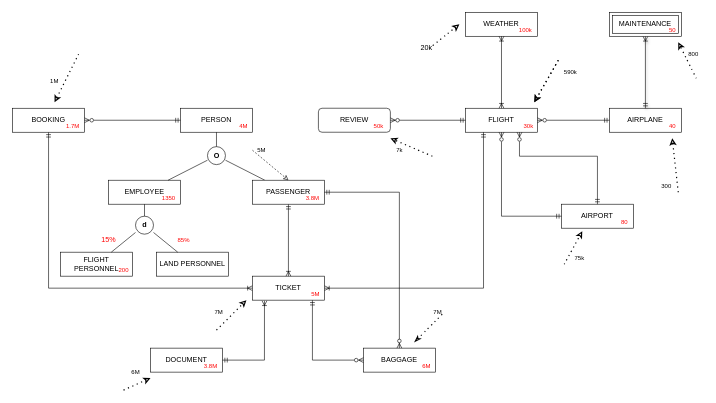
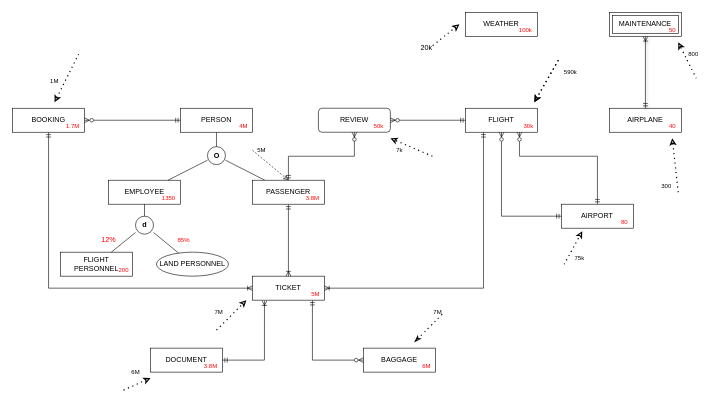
edge "WEATHER" -- "FLIGHT": removed
edge "FLIGHT" -- "AIRPLANE": removed
edge "PASSENGER" -- "BAGGAGE": now "PASSENGER" -- "REVIEW"
node "15%": label "15%" -> "12%"
node "LAND PERSONNEL": shape rectangle -> ellipse
